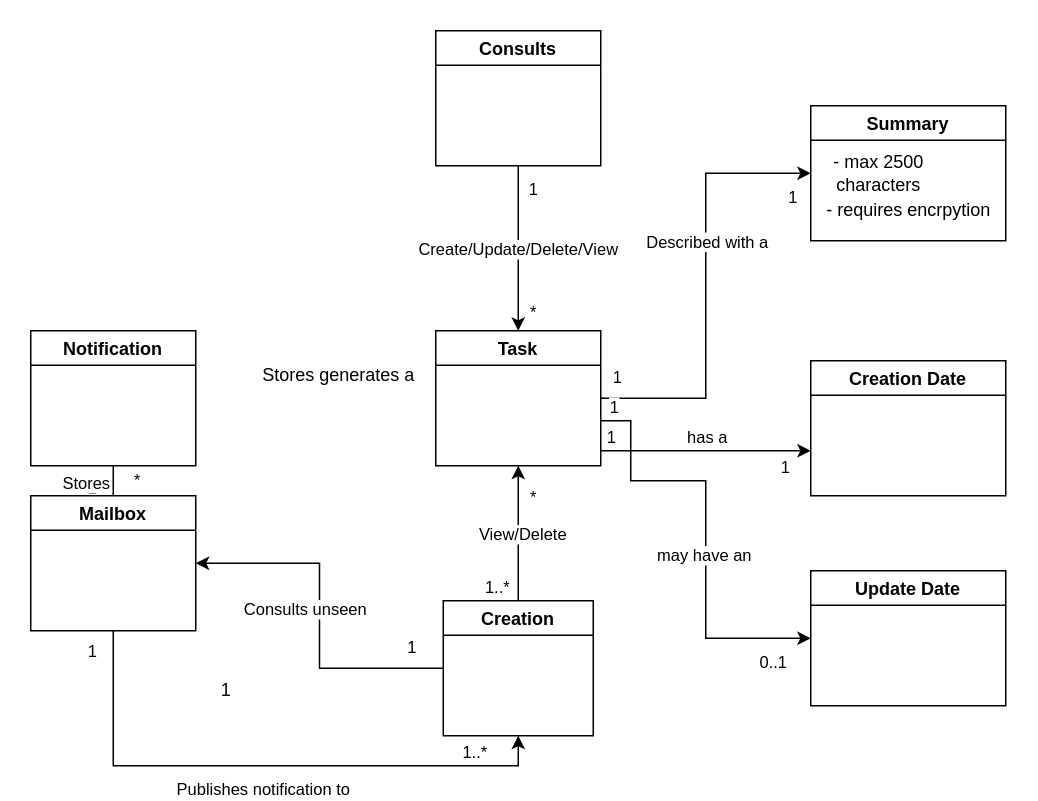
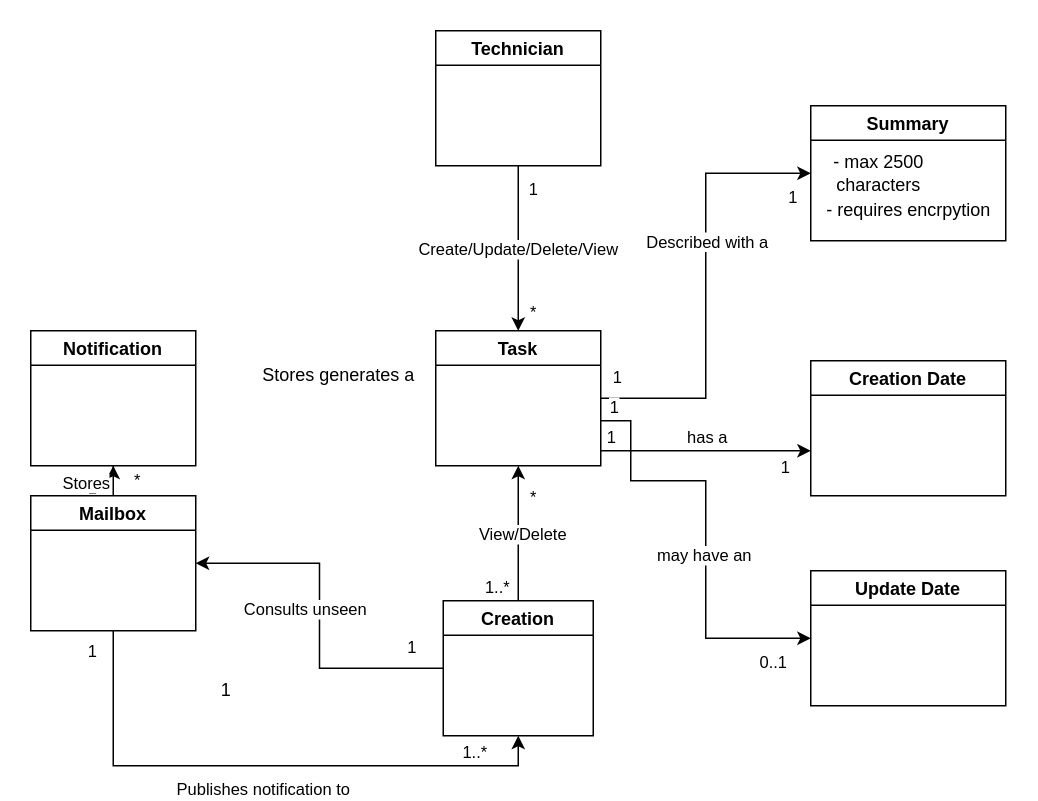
node "Consults": label "Consults" -> "Technician"
edge "Notification" -- "Mailbox": arrowhead none -> classic
